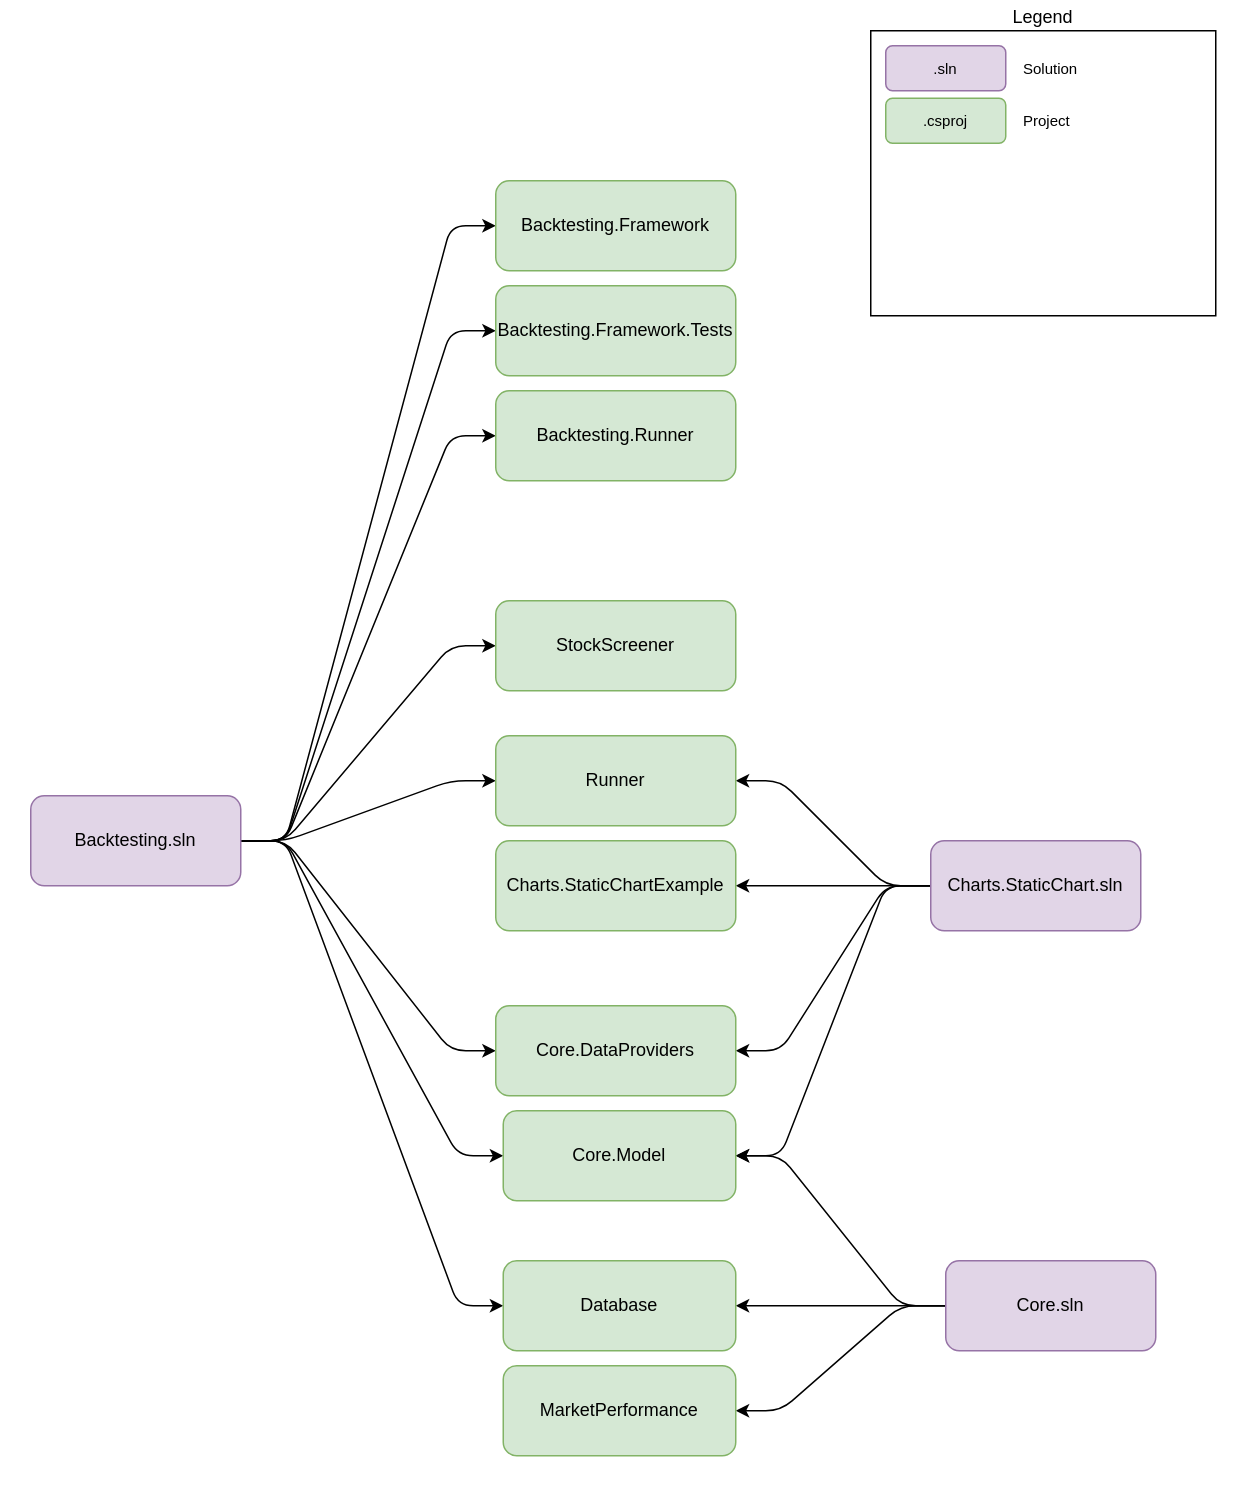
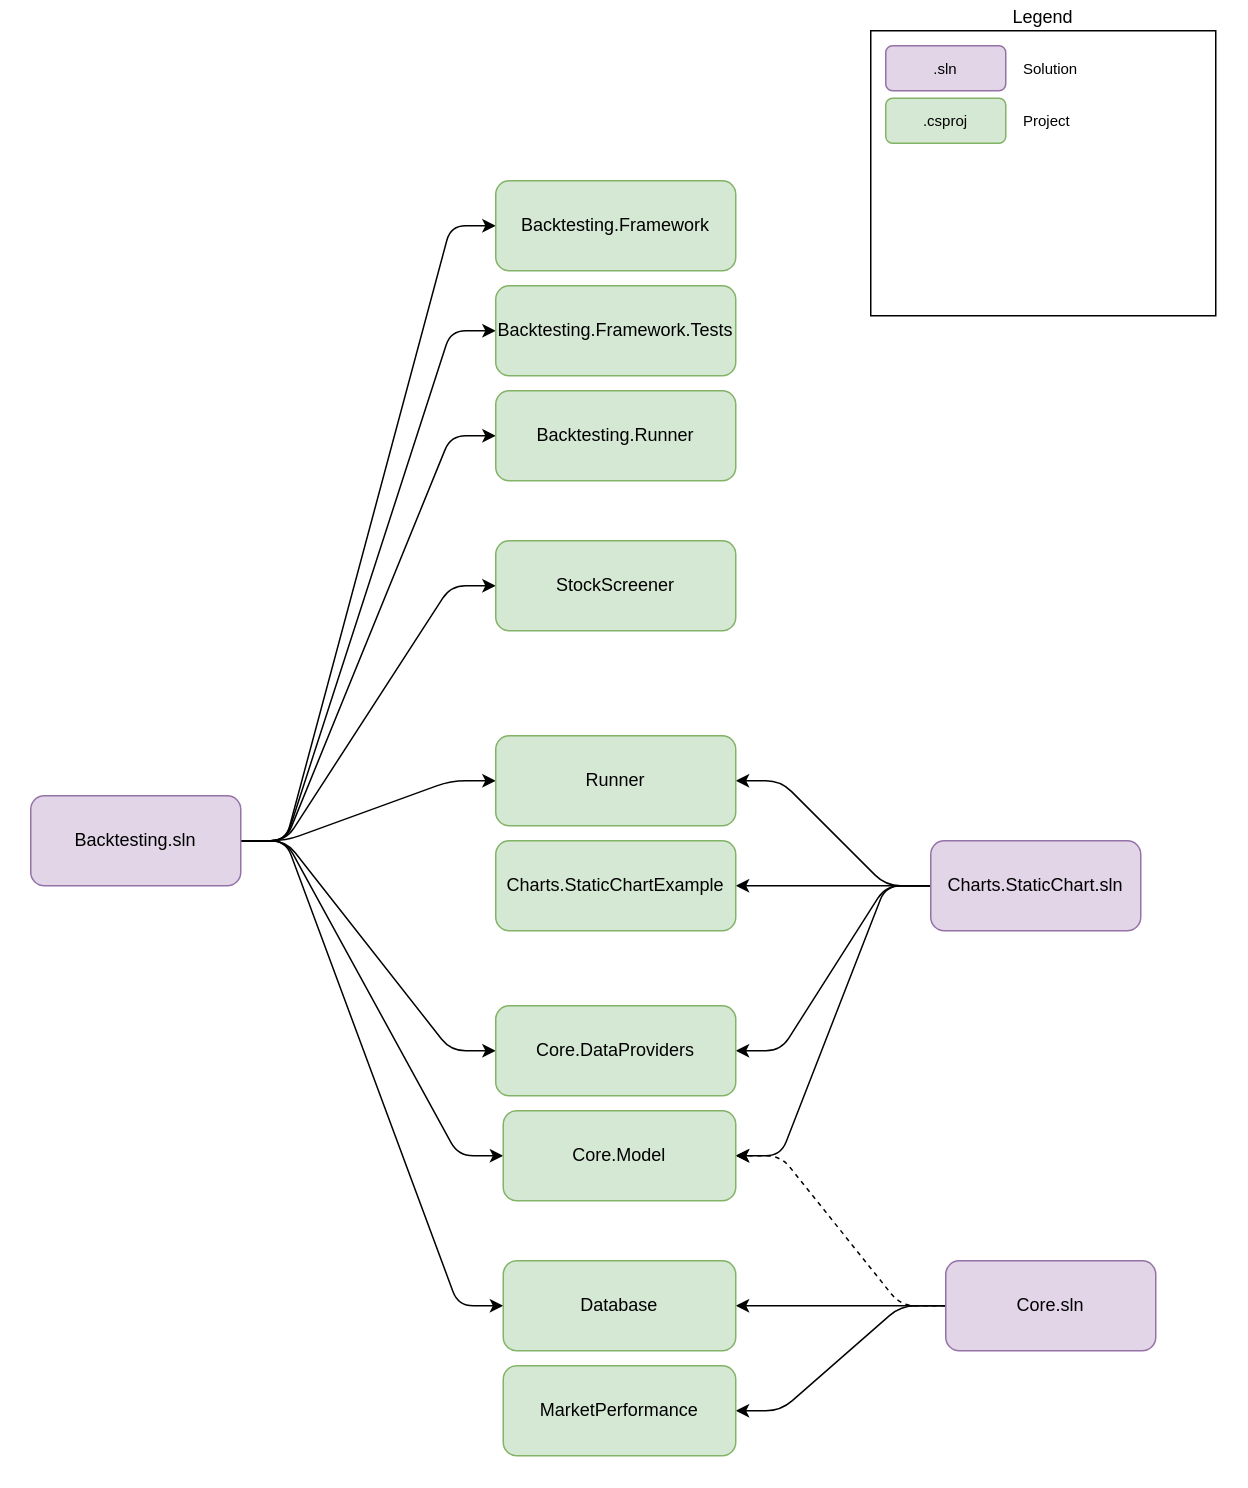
node "StockScreener": moved (616, 646) -> (616, 586)
edge "Core.sln" -> "Core.Model": style solid -> dashed
